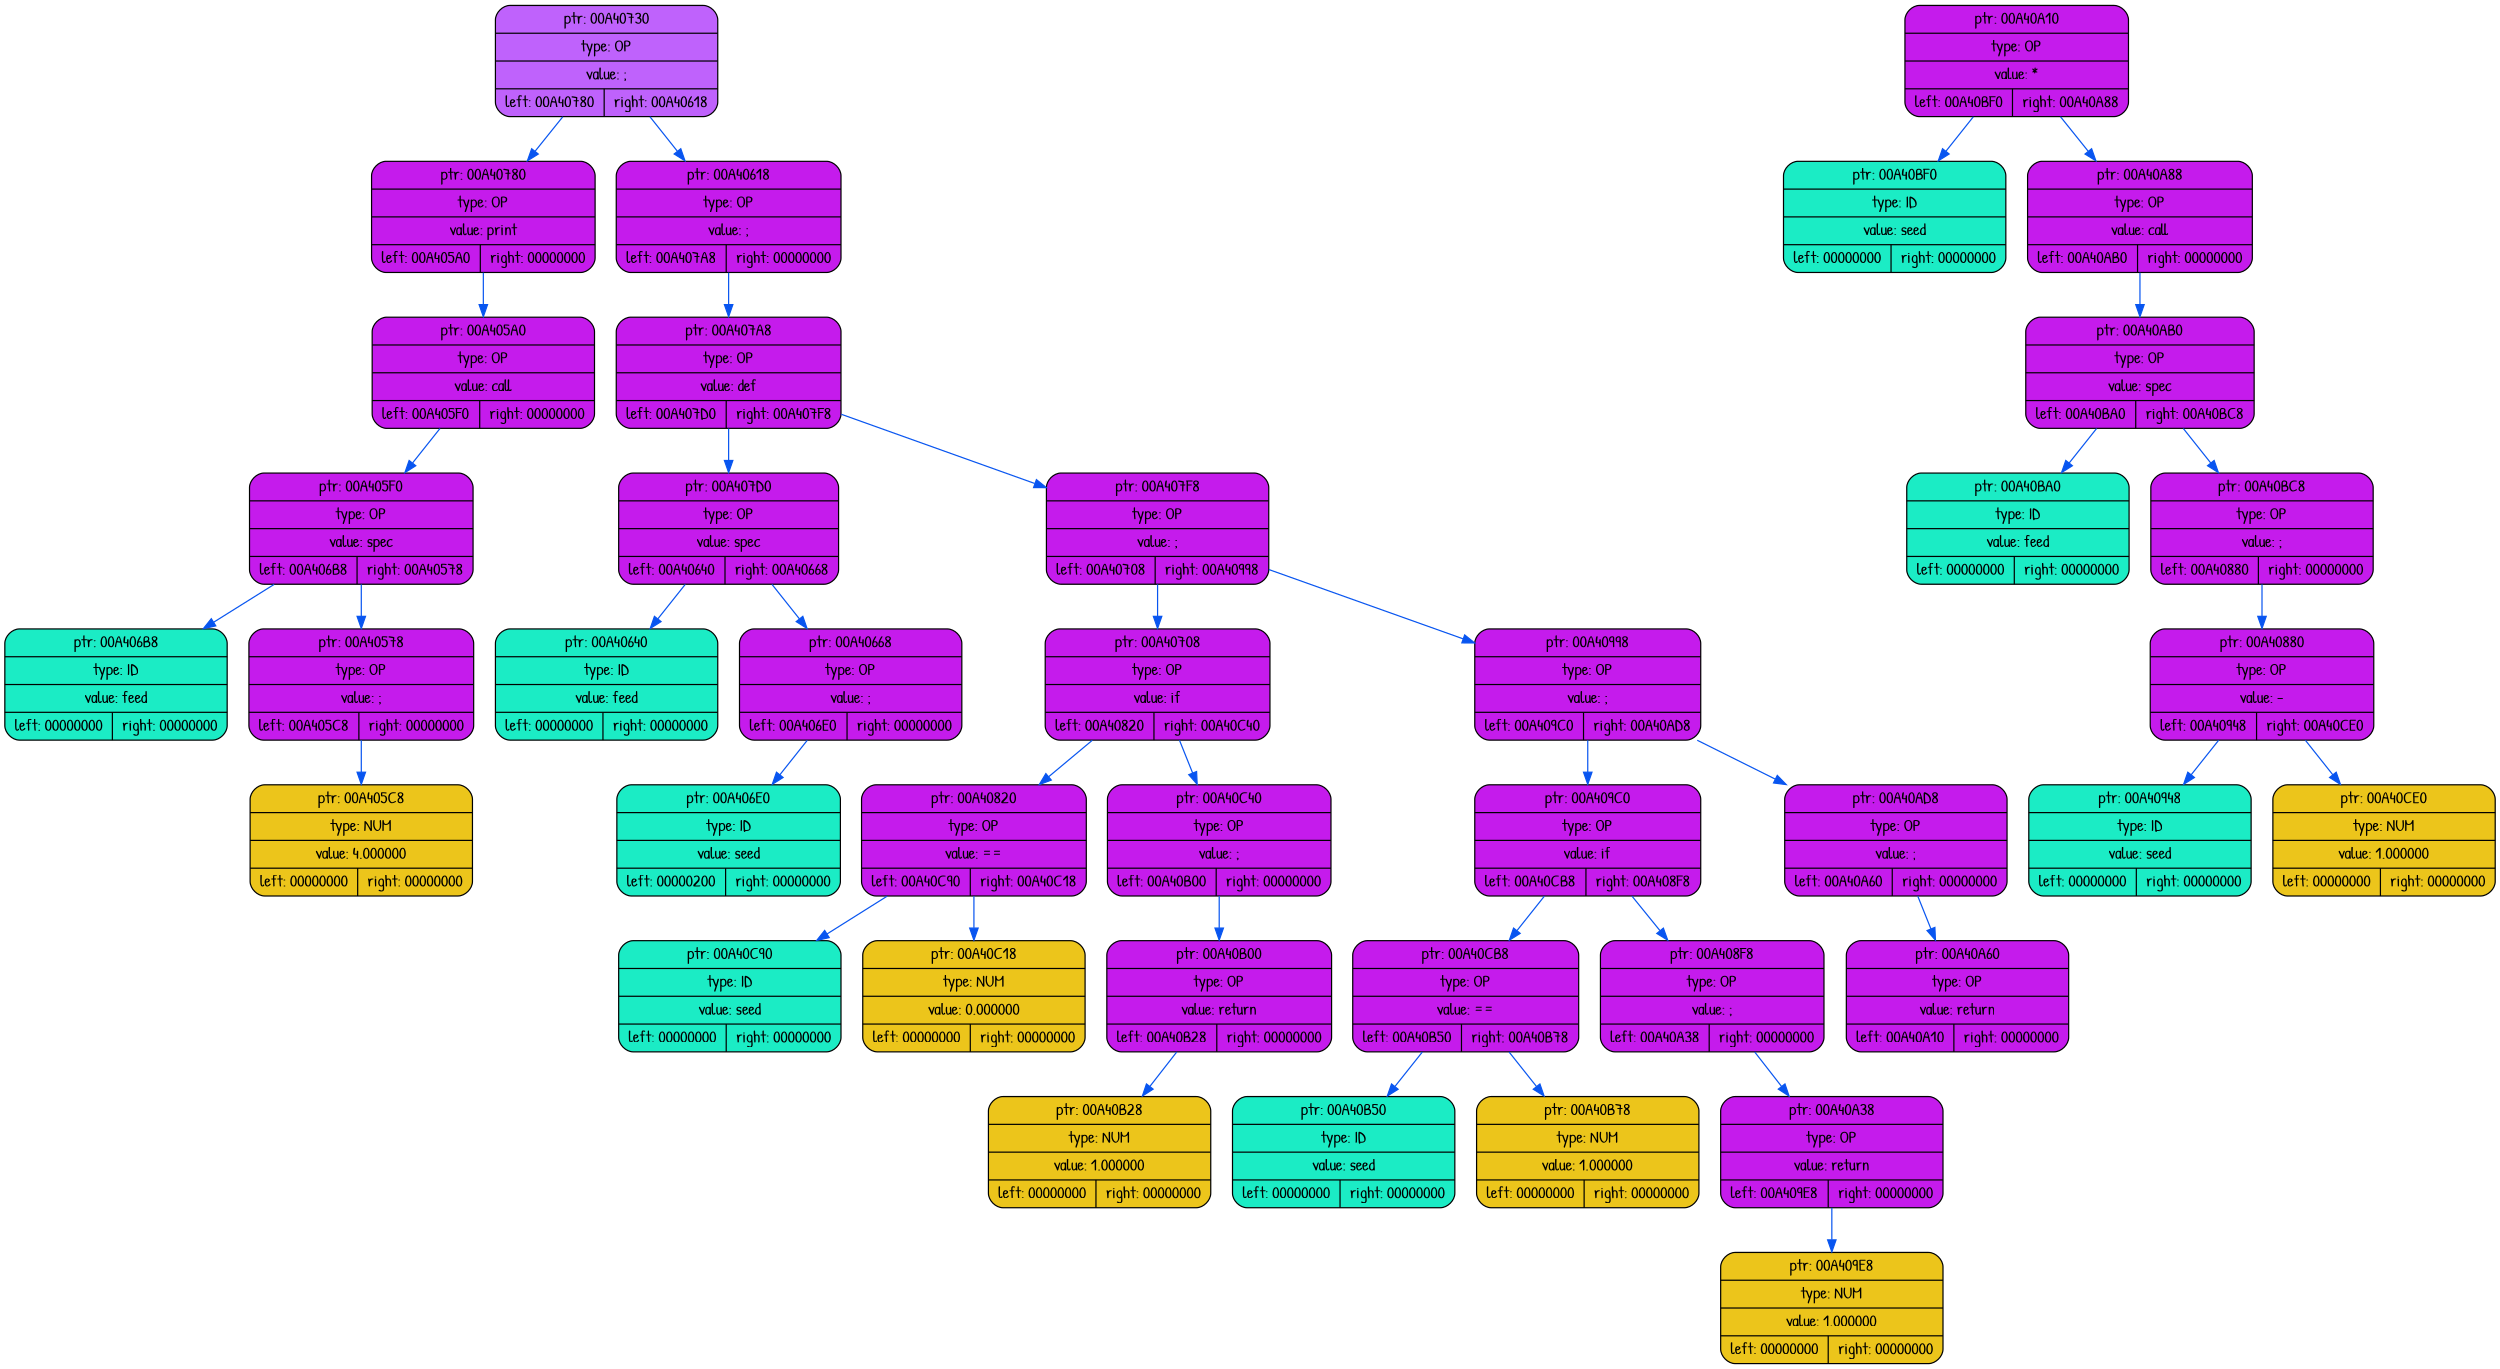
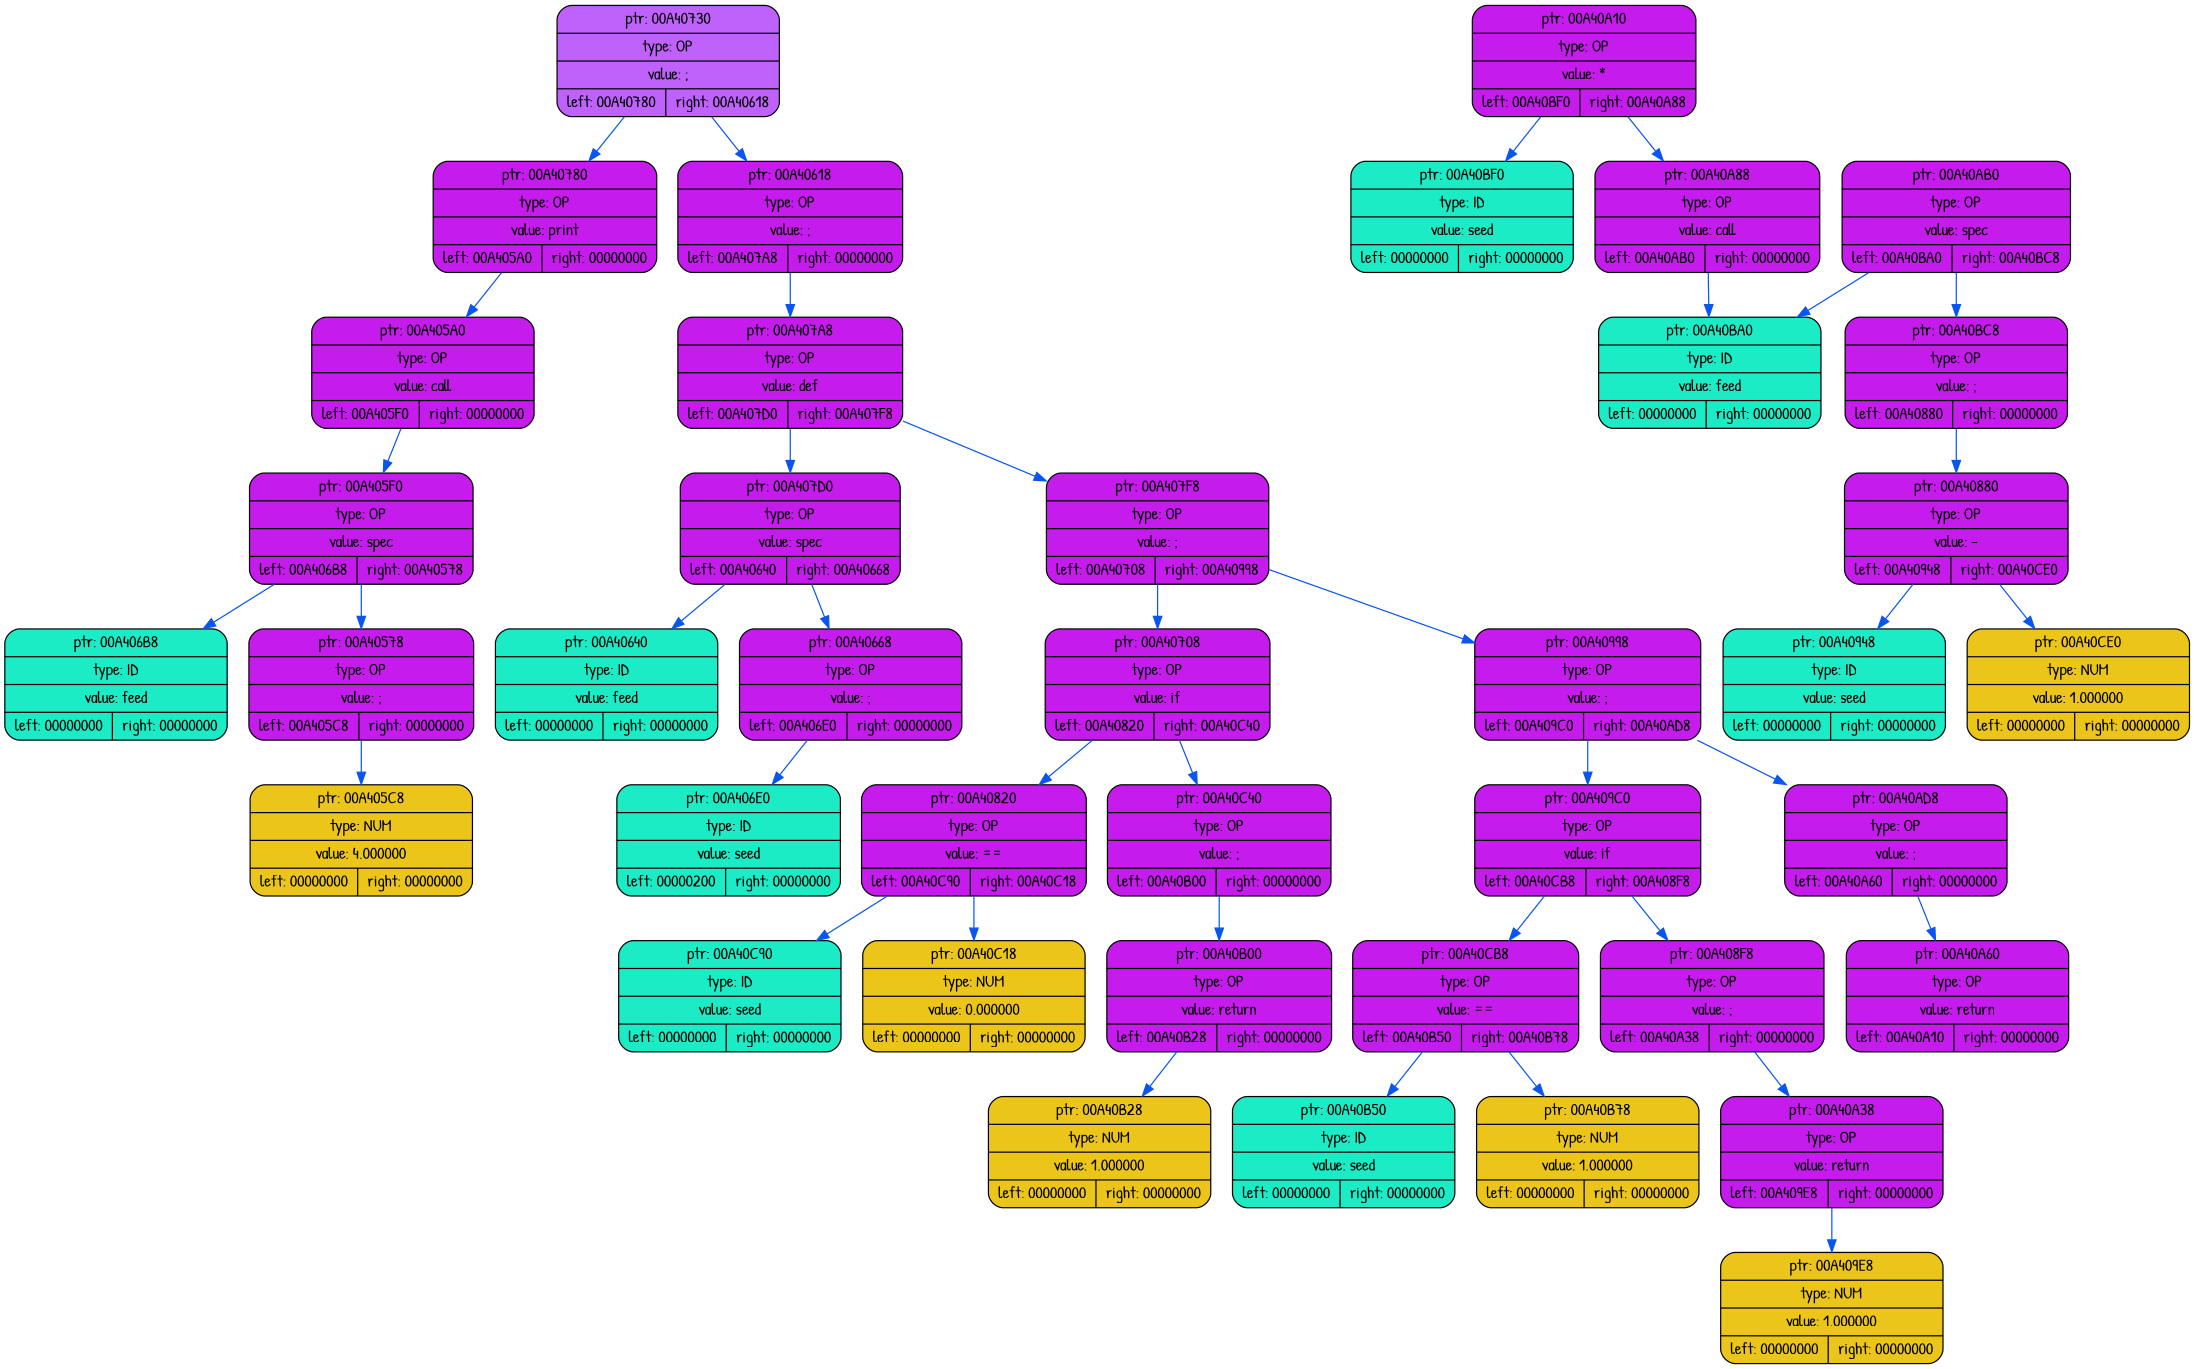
edge "ptr: 00A40A88" -> "ptr: 00A40AB0": now "ptr: 00A40A88" -> "ptr: 00A40BA0"
